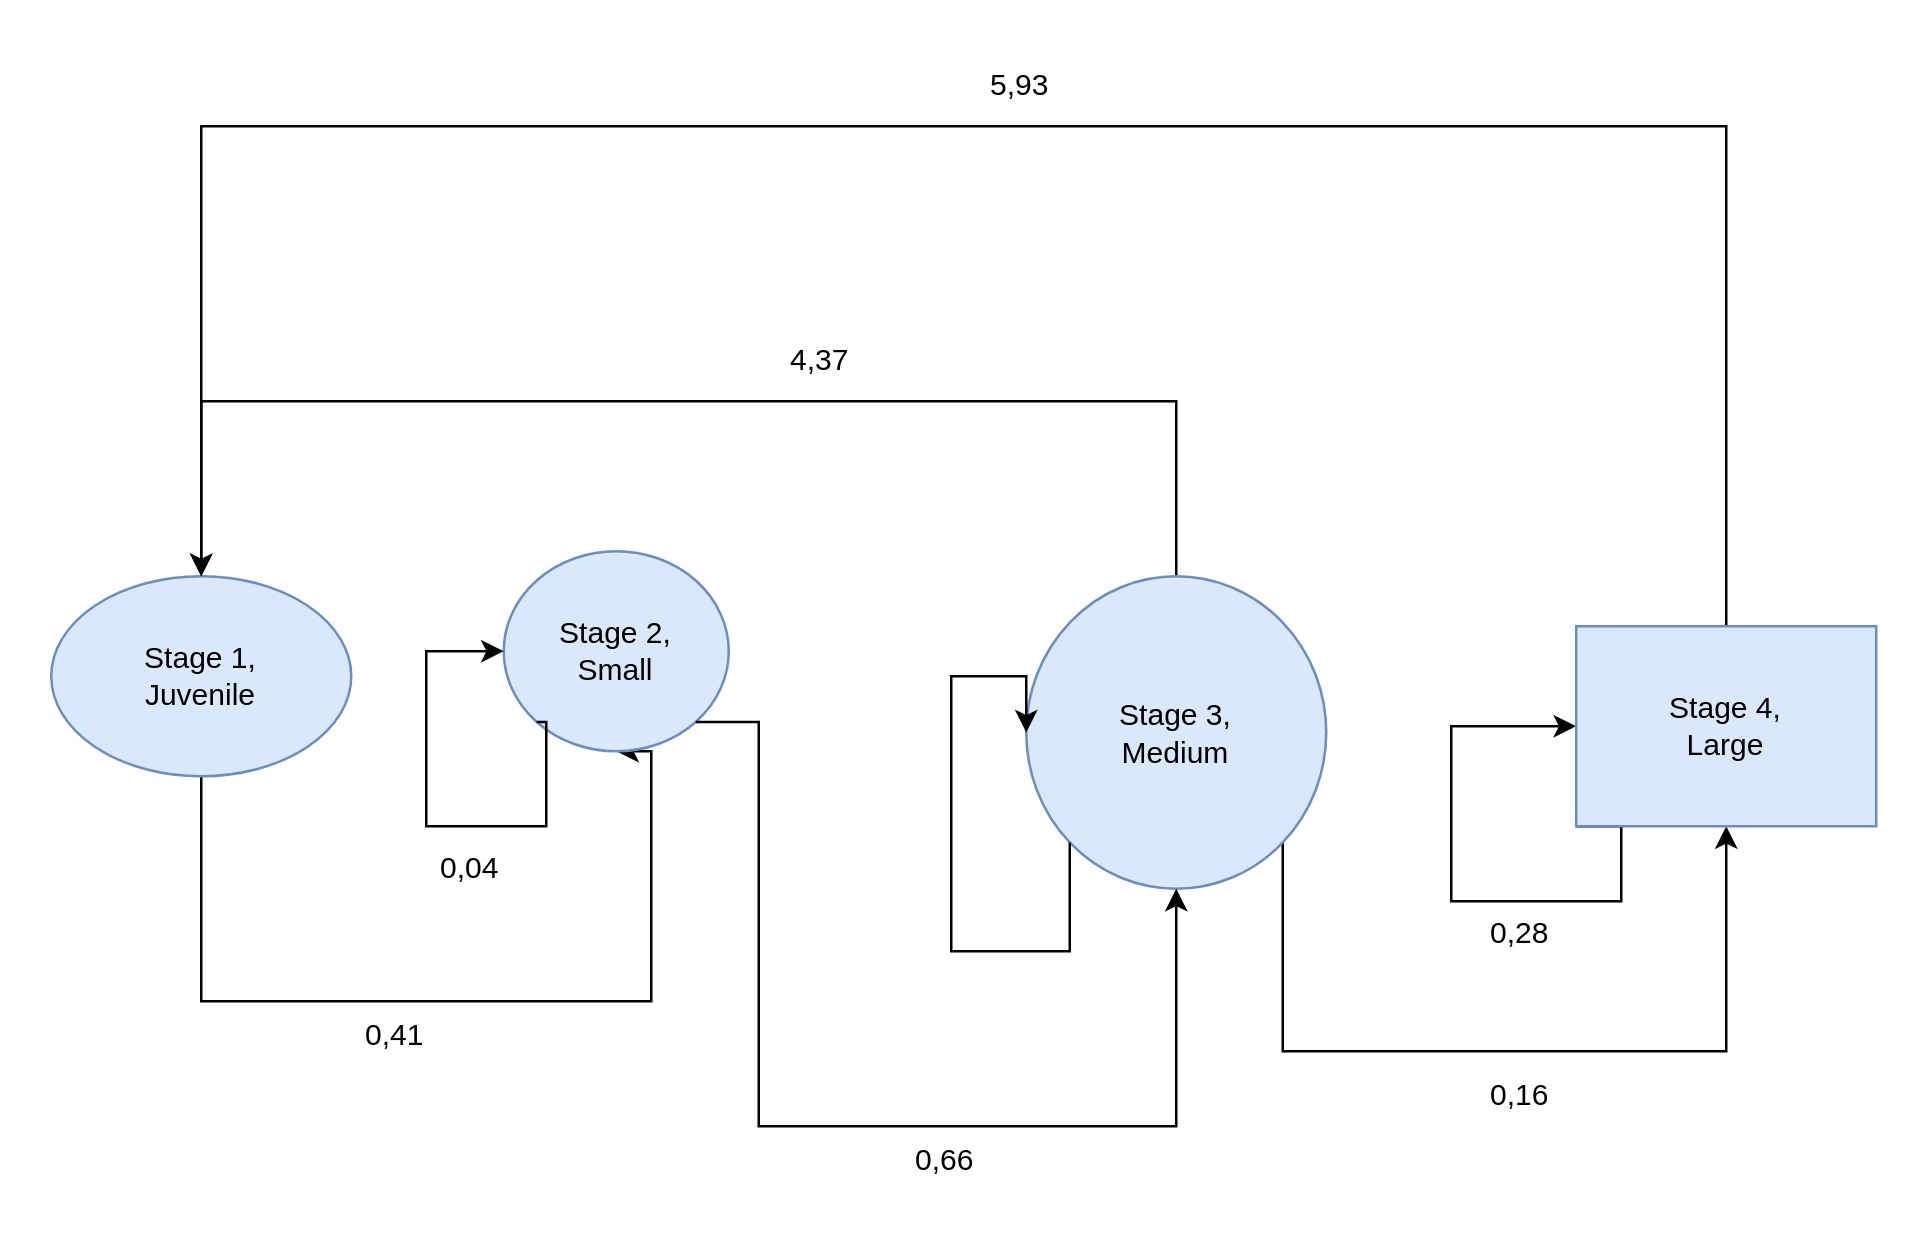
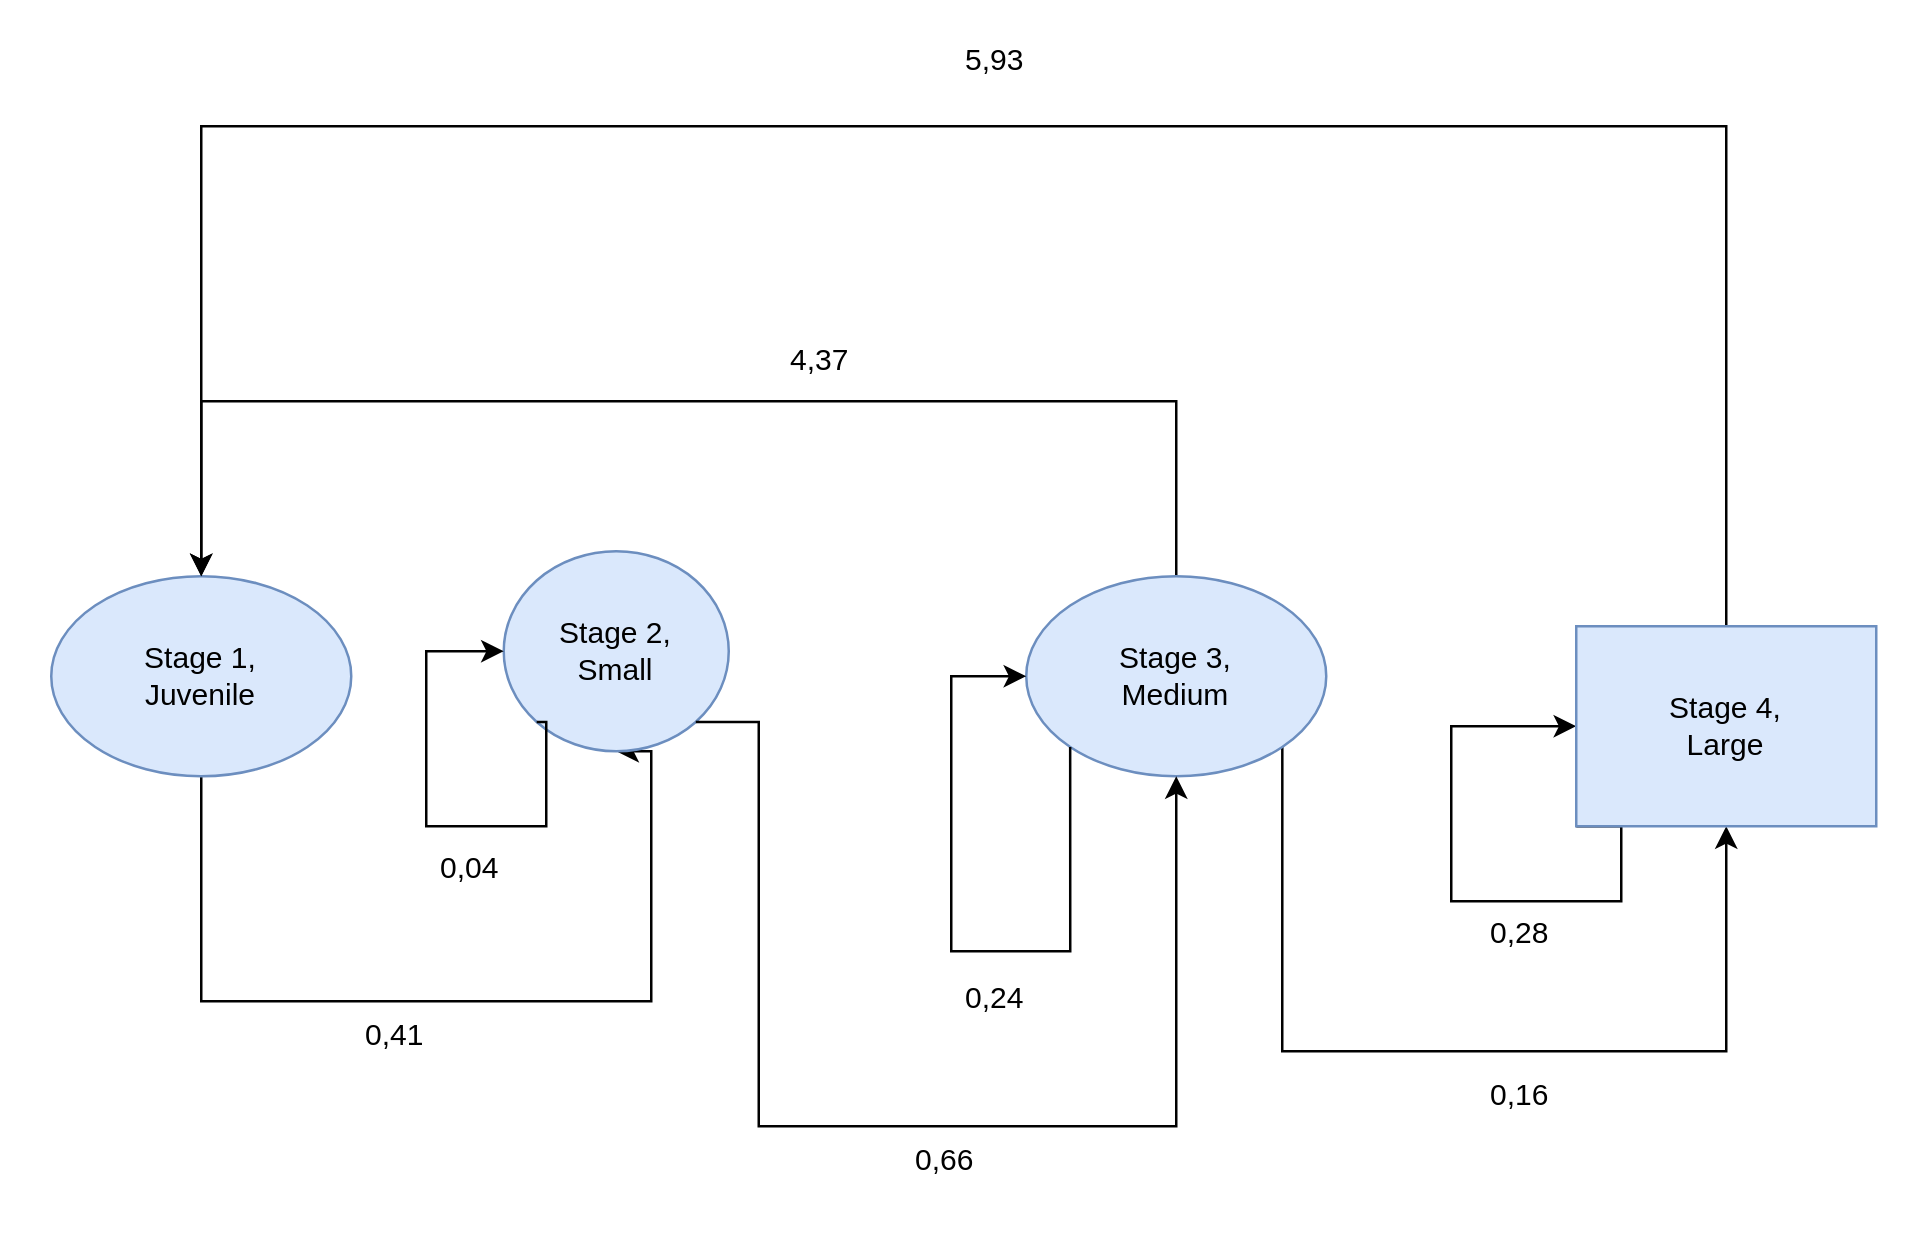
node "5,93": moved (1051, 84) -> (1026, 59)
node "Stage 3, Medium": size 300x313 -> 300x200
node "0,24": added
